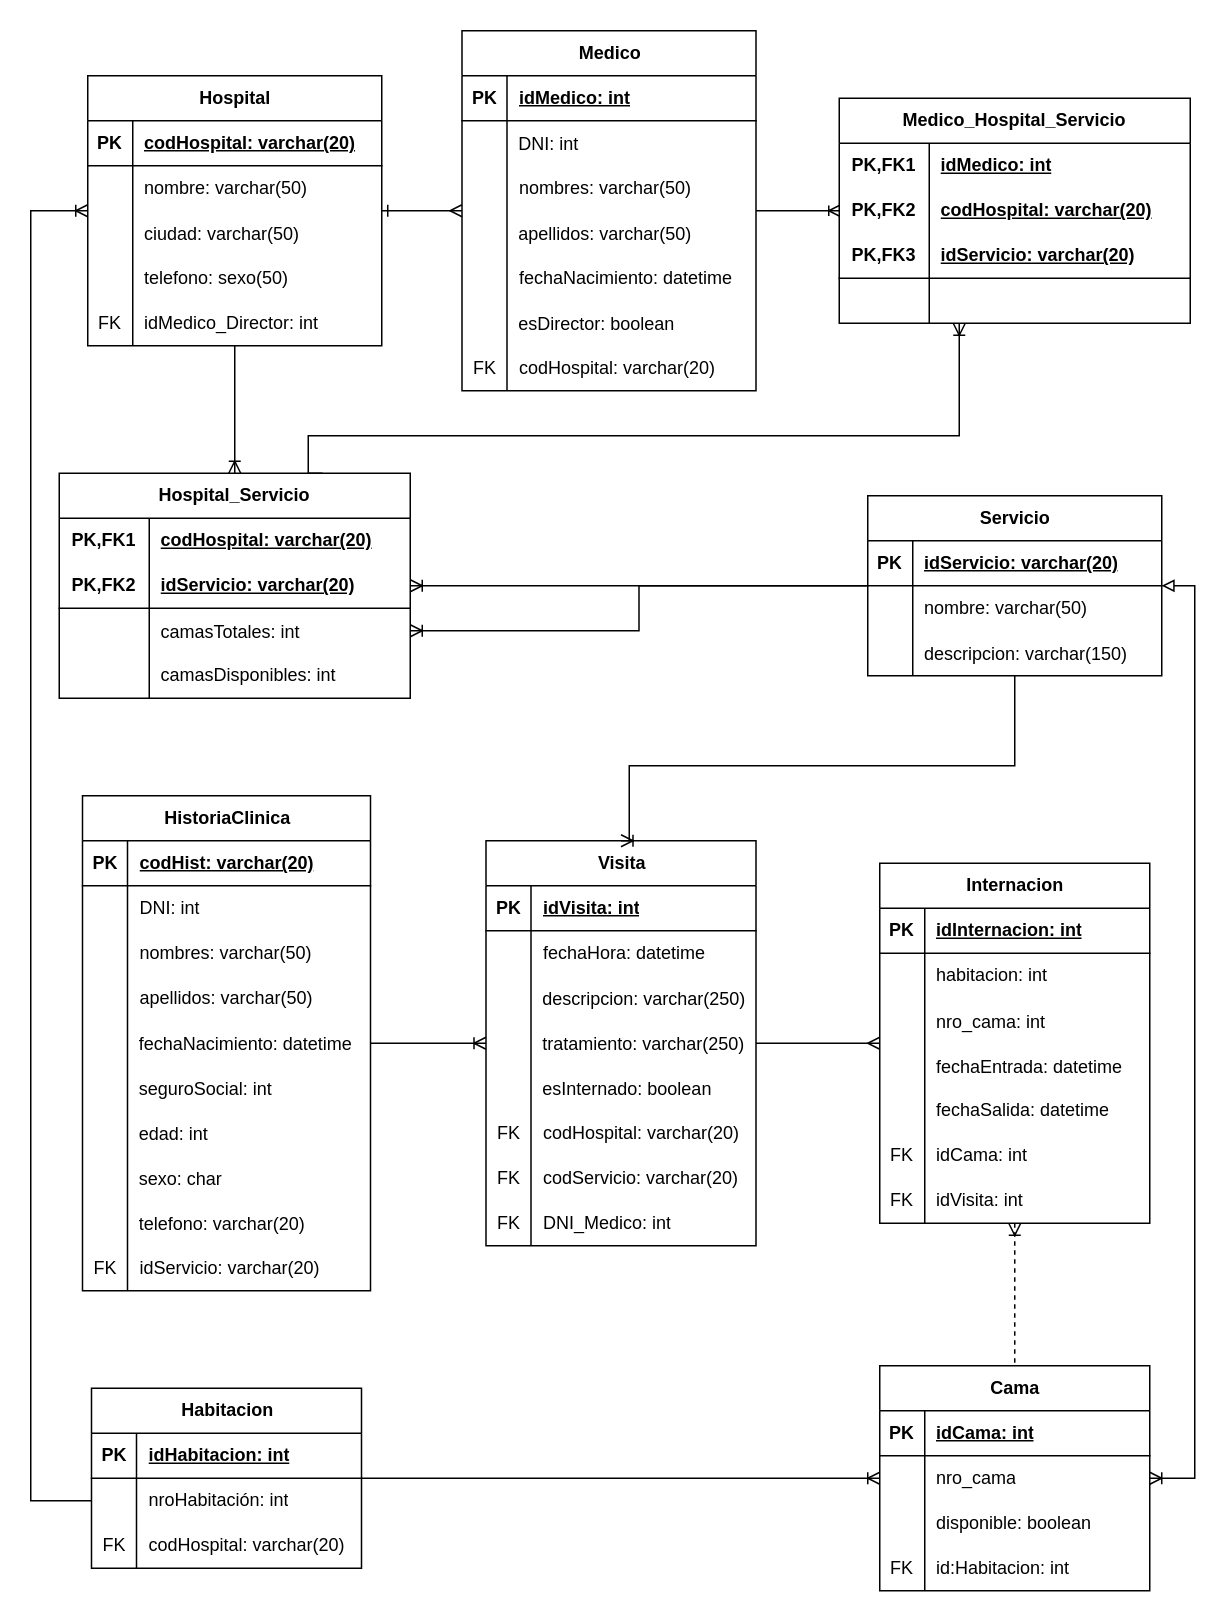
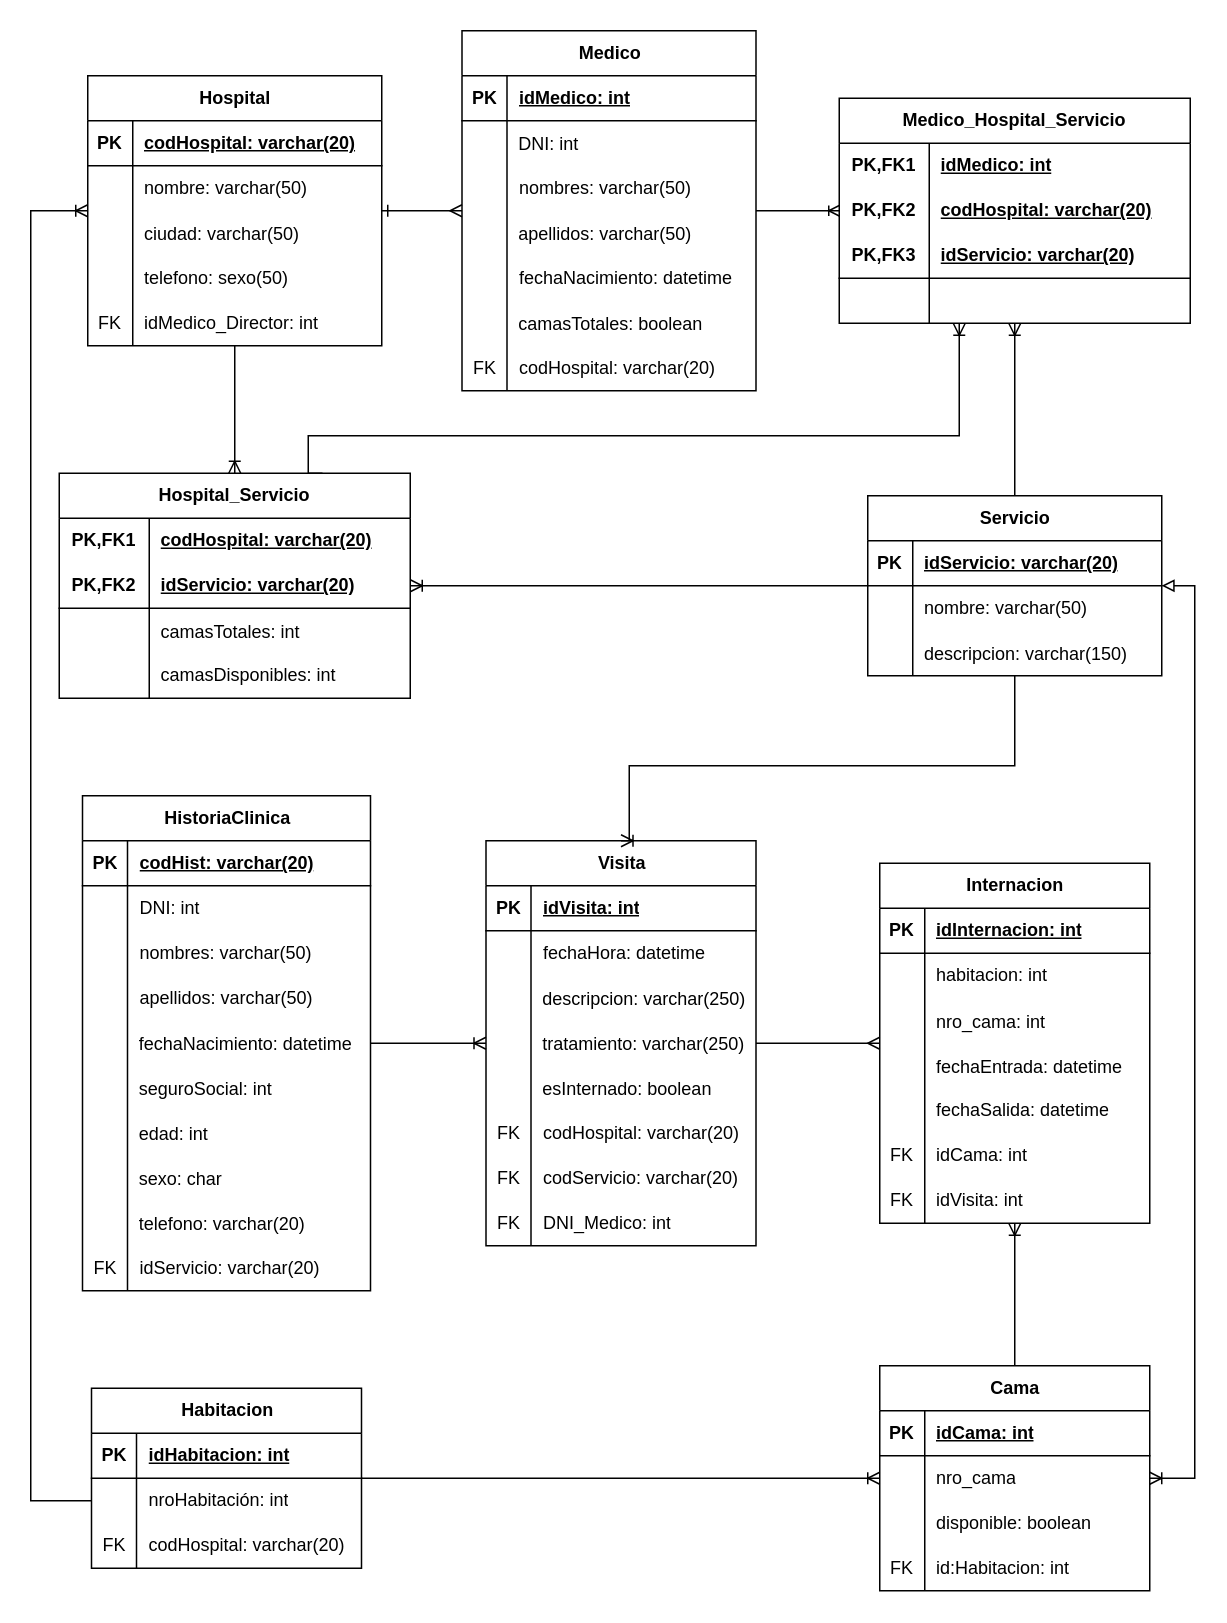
node "esDirector: boolean": label "esDirector: boolean" -> "camasTotales: boolean"
edge "Servicio" -> "camasTotales: int": now "Servicio" -> "Medico_Hospital_Servicio"
edge "Cama" -> "Internacion": style dashed -> solid
